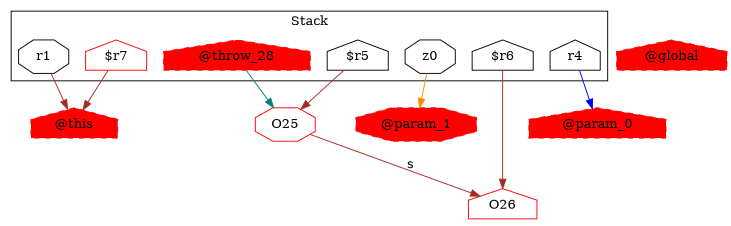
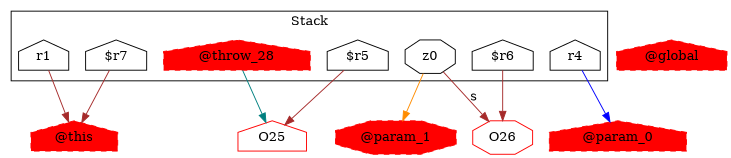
node "r1": shape octagon -> house
node "$r7": color red -> black
node "O25": shape octagon -> house
edge "O25" -> "O26": now "z0" -> "O26"
node "O26": shape house -> octagon
